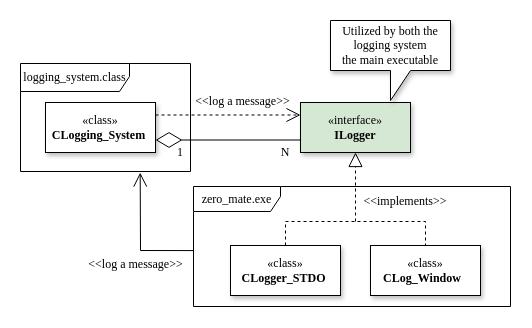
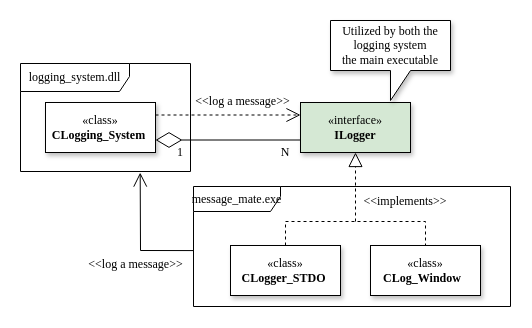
node "logging_system.class": label "logging_system.class" -> "logging_system.dll"
node "zero_mate.exe": label "zero_mate.exe" -> "message_mate.exe"
